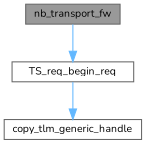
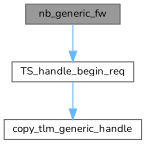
node "nb_transport_fw": label "nb_transport_fw" -> "nb_generic_fw"
node "TS_req_begin_req": label "TS_req_begin_req" -> "TS_handle_begin_req"
